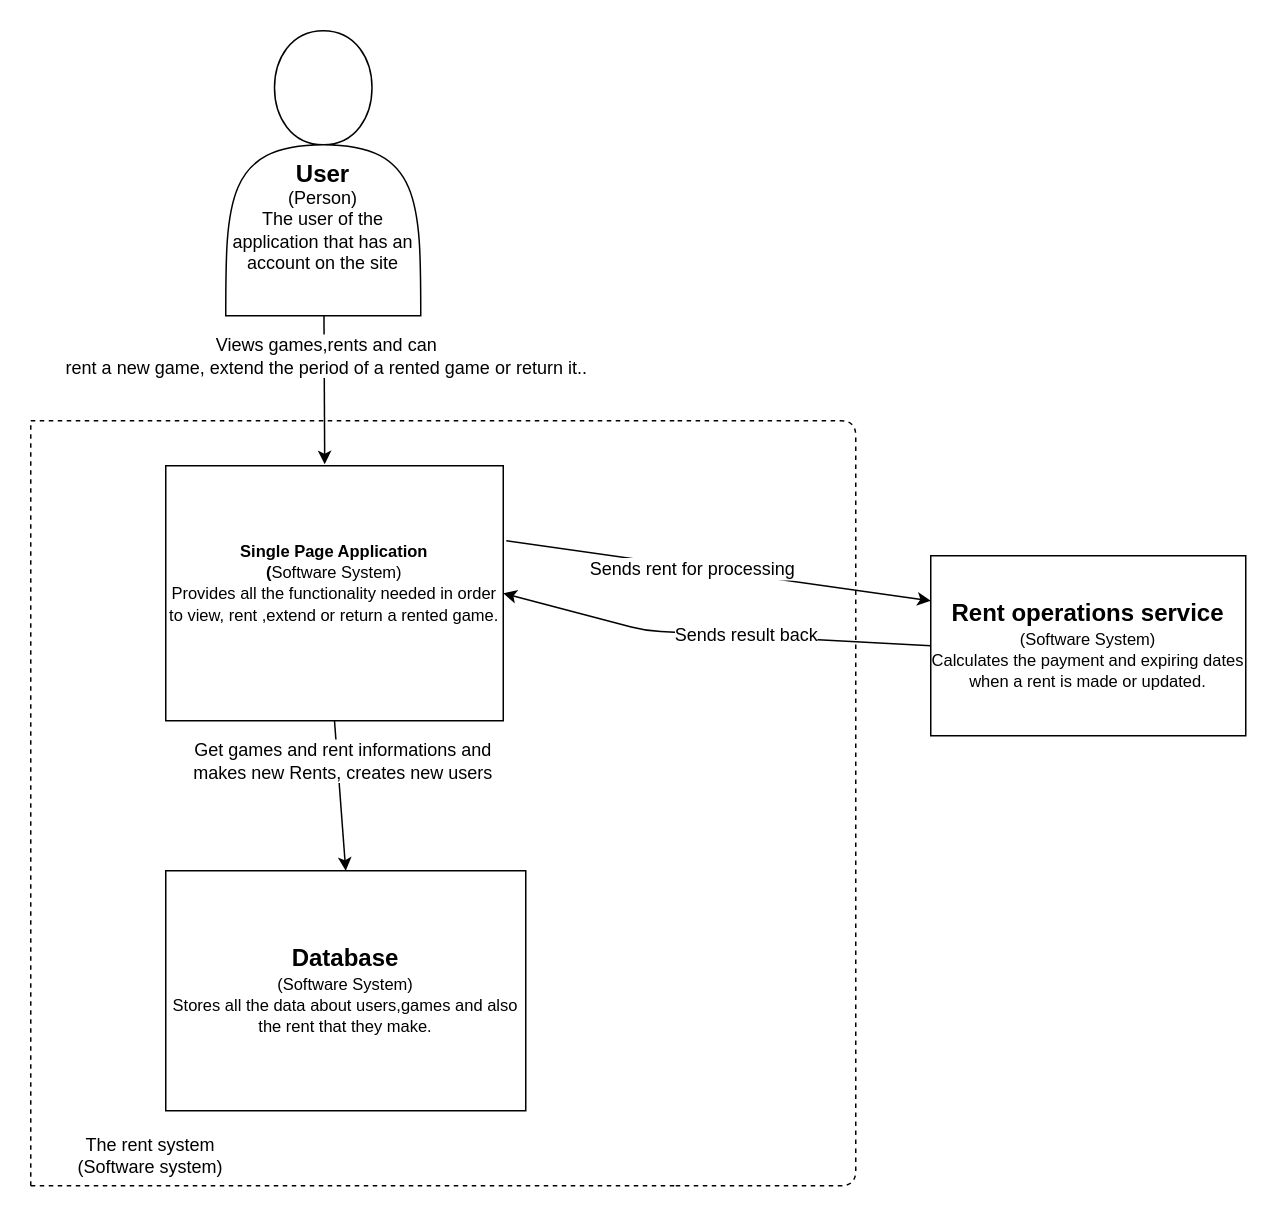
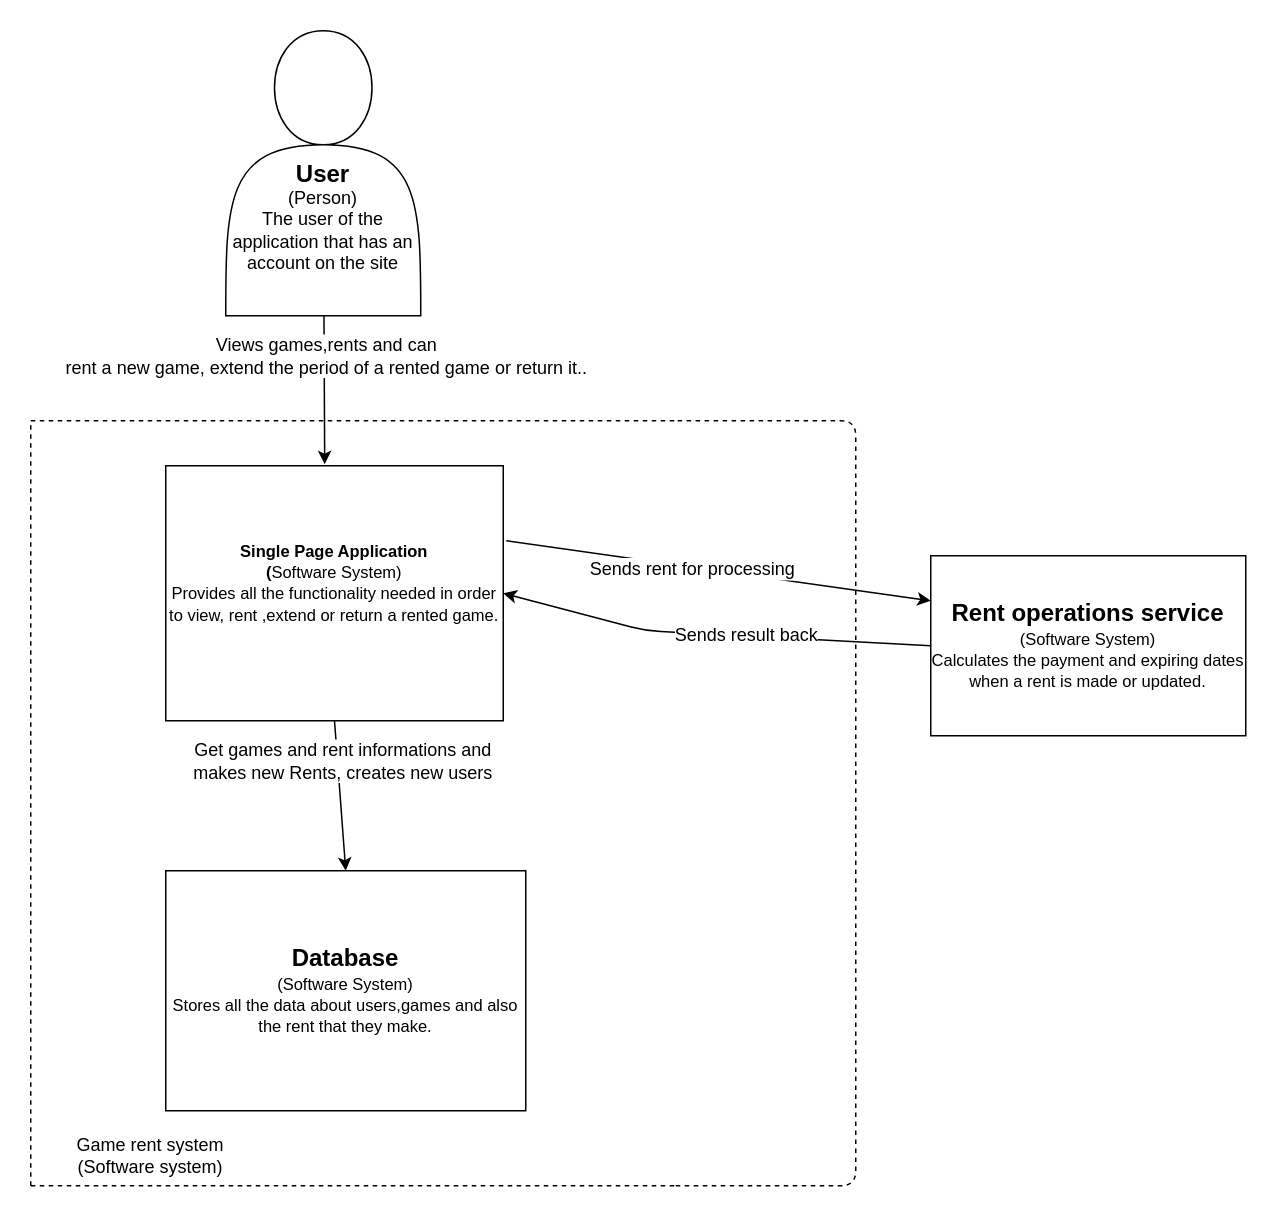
node "The rent system (Software system)": label "The rent system (Software system)" -> "Game rent system (Software system)"
